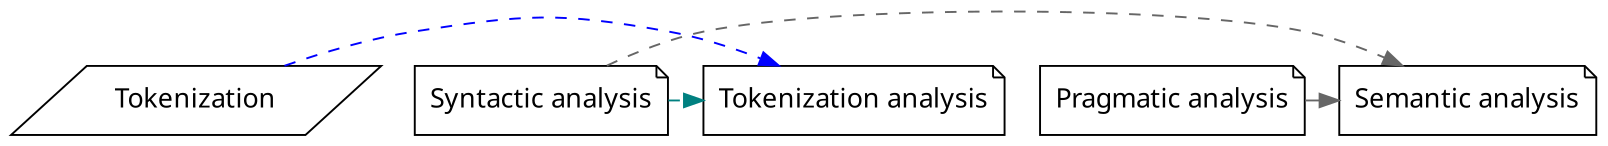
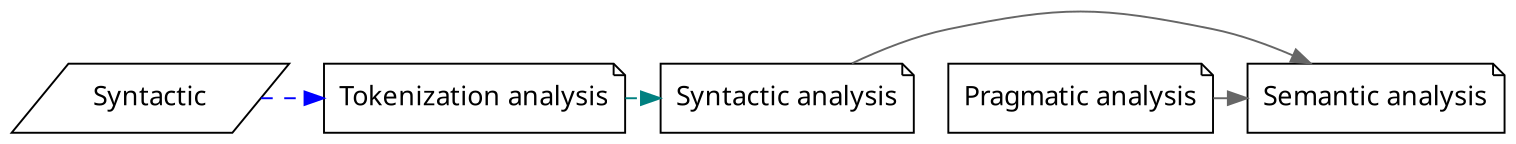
edge "Syntactic analysis" -> "Semantic analysis": style dashed -> solid
node "Tokenization": label "Tokenization" -> "Syntactic"
edge "Syntactic analysis" -> "Tokenization analysis": reversed
